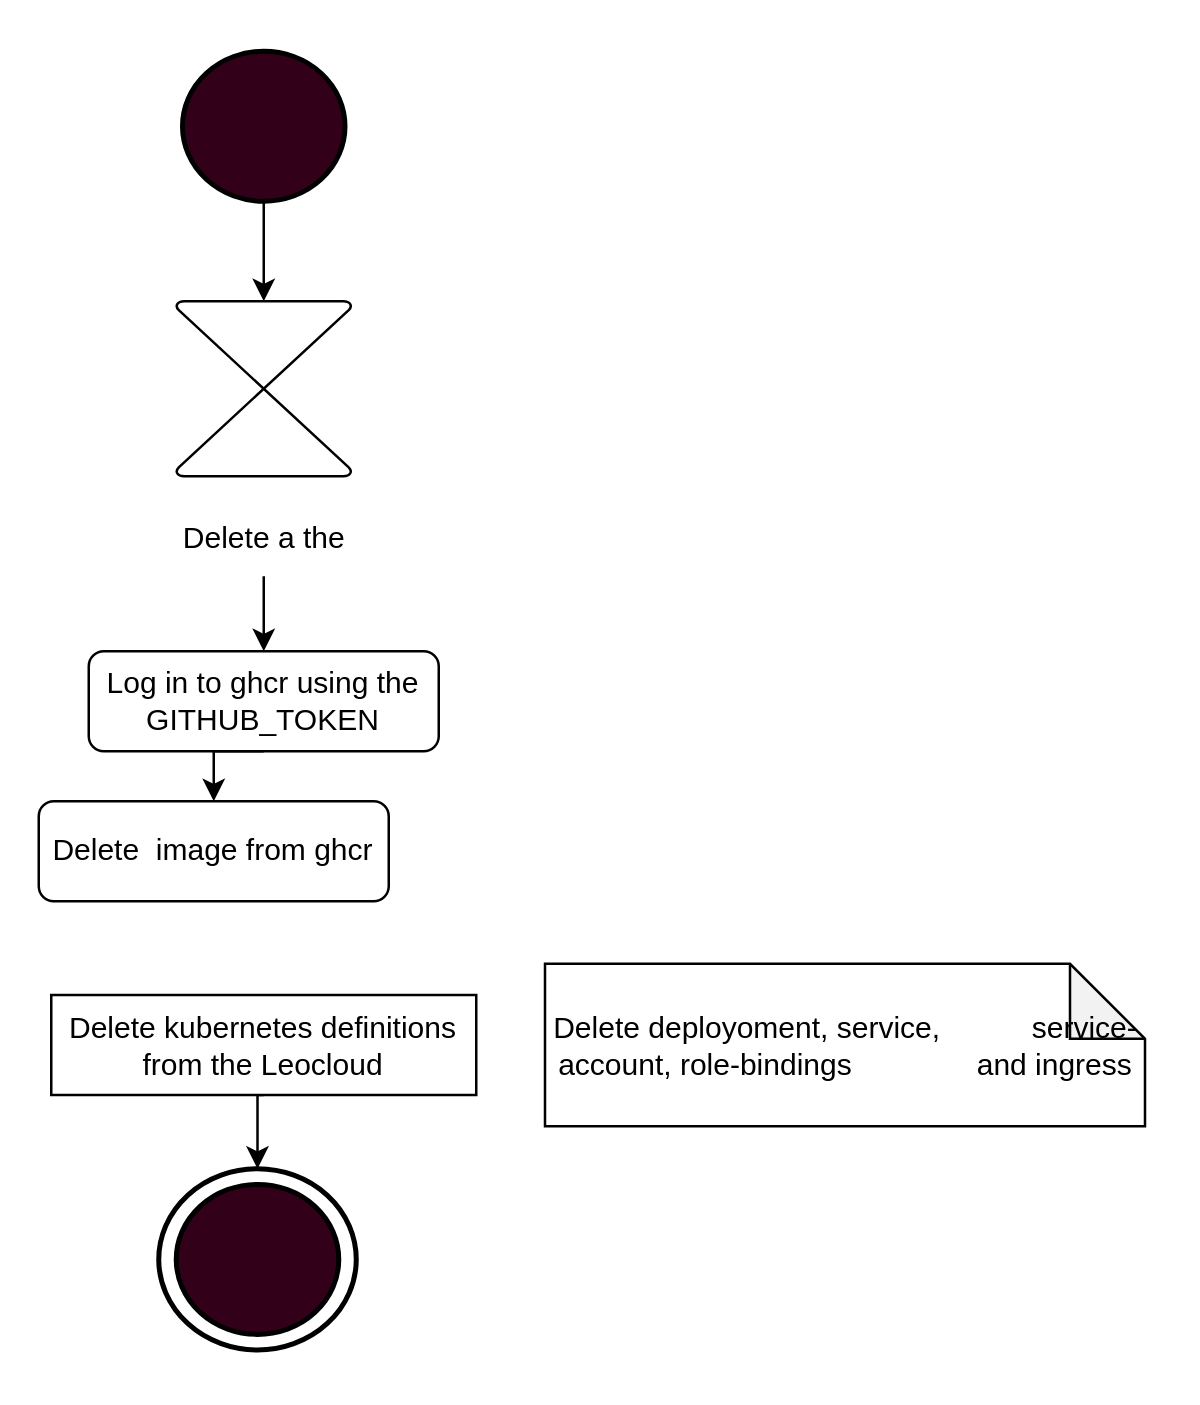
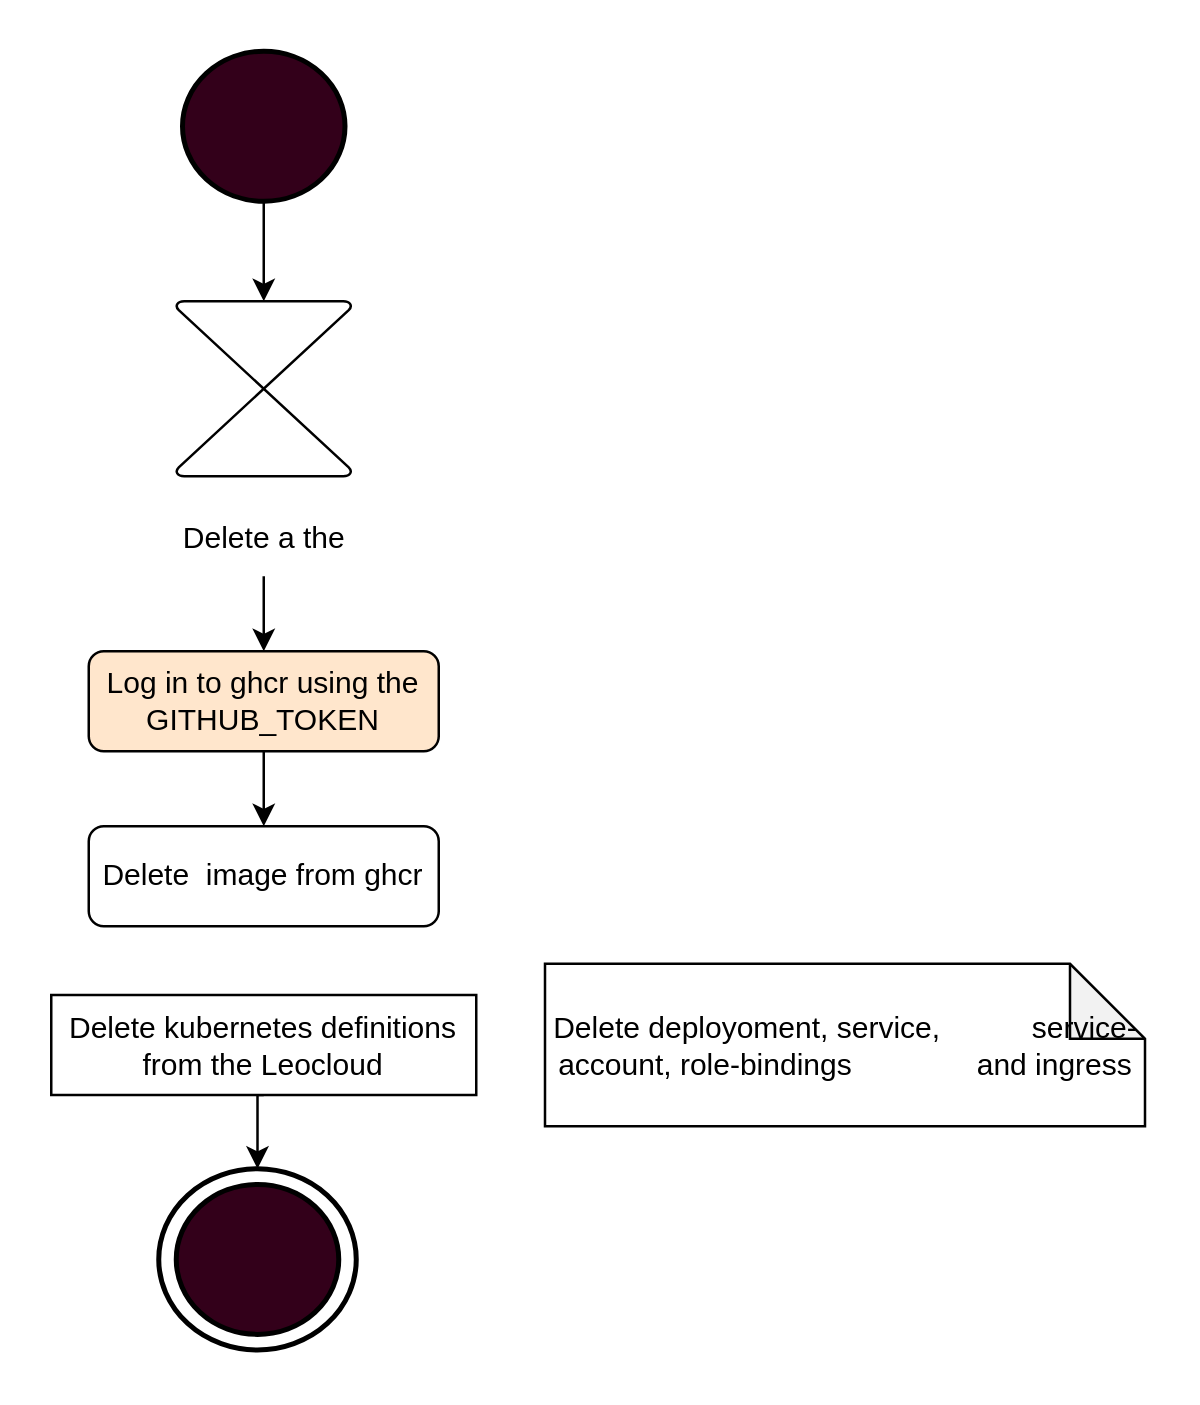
node "Log in to ghcr using the GITHUB_TOKEN": fillcolor #ffffff -> #ffe6cc
node "Delete image from ghcr": moved (214, 851) -> (264, 876)
